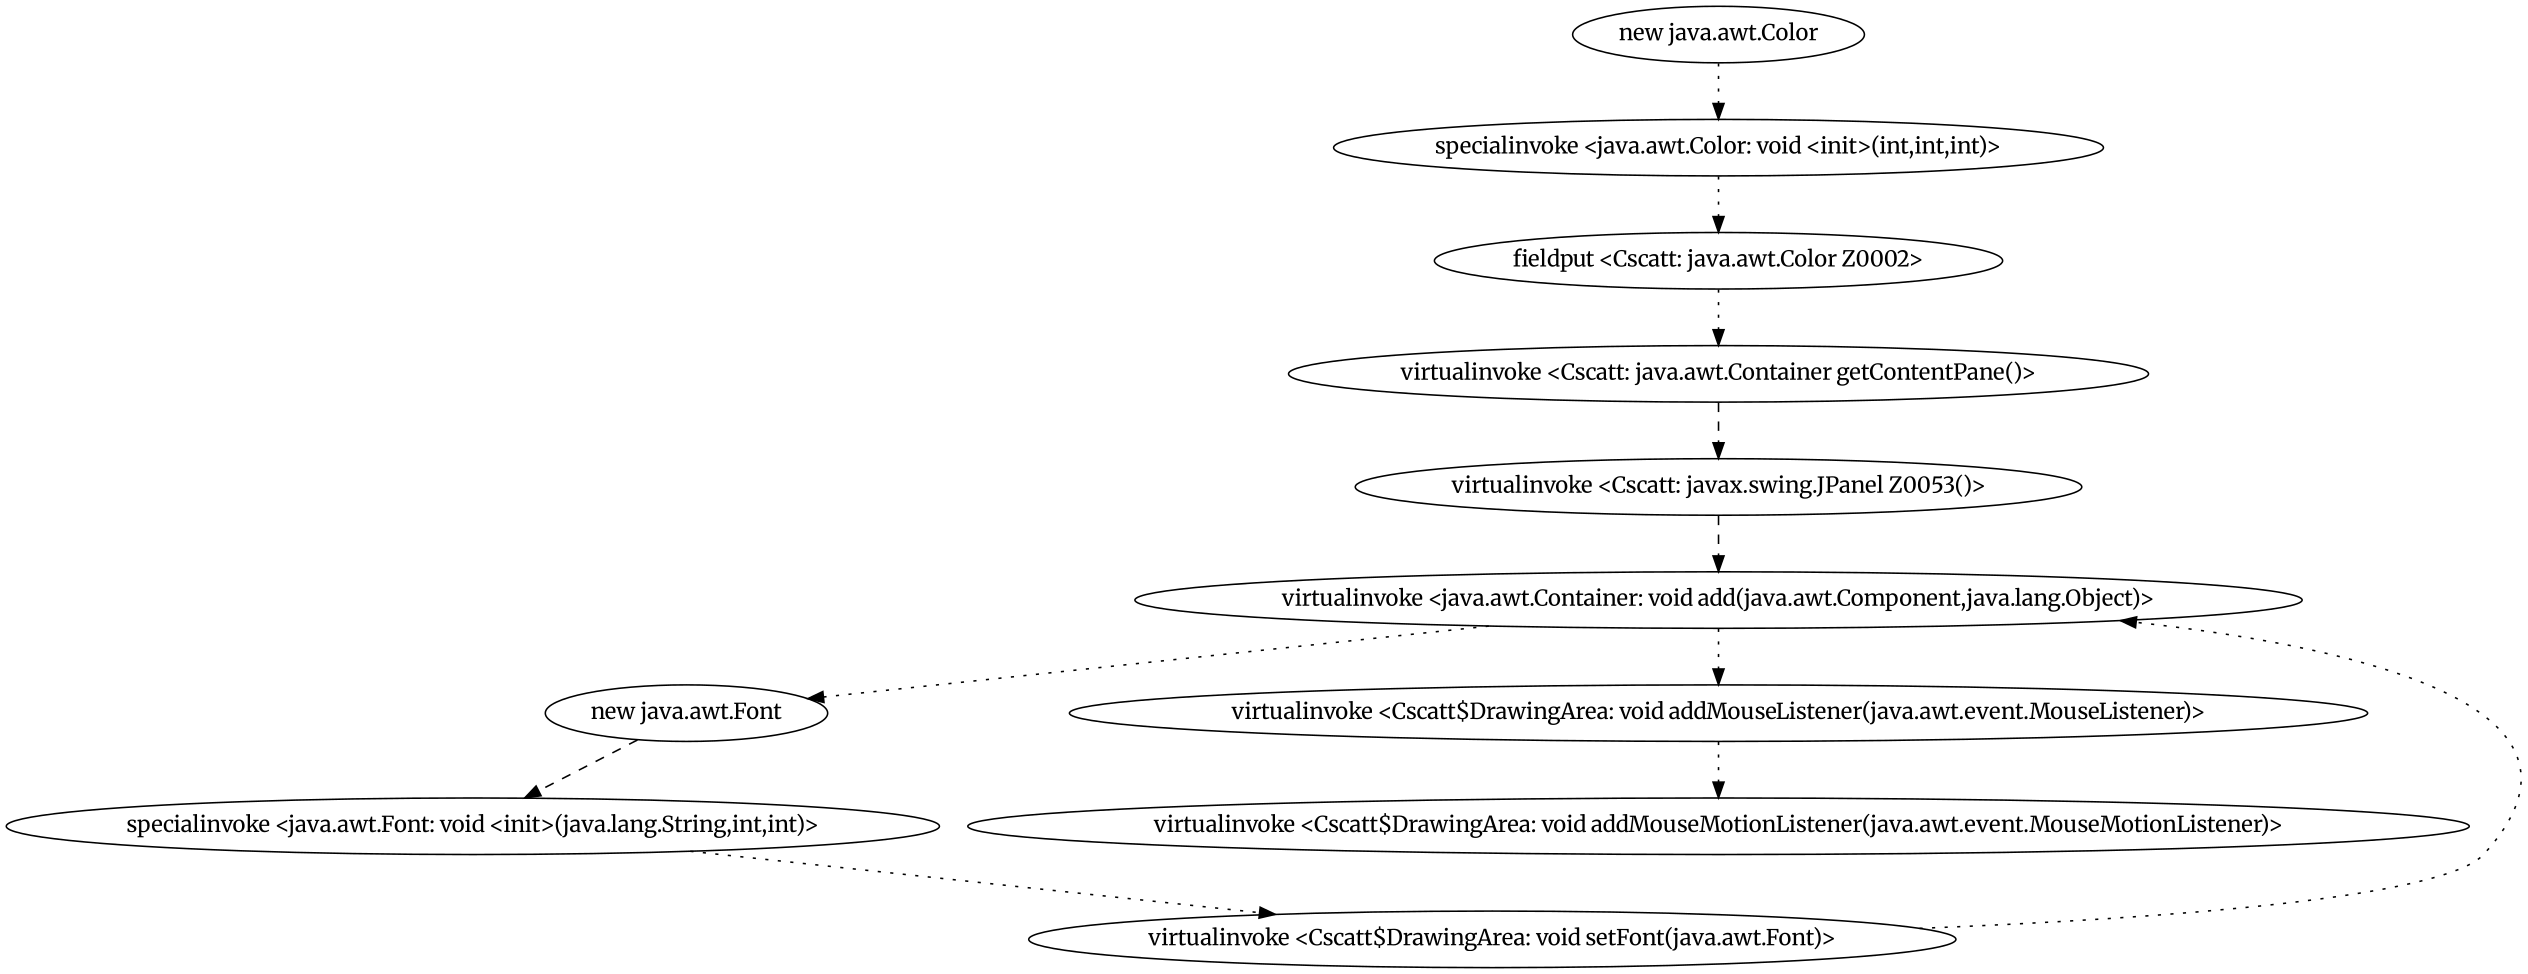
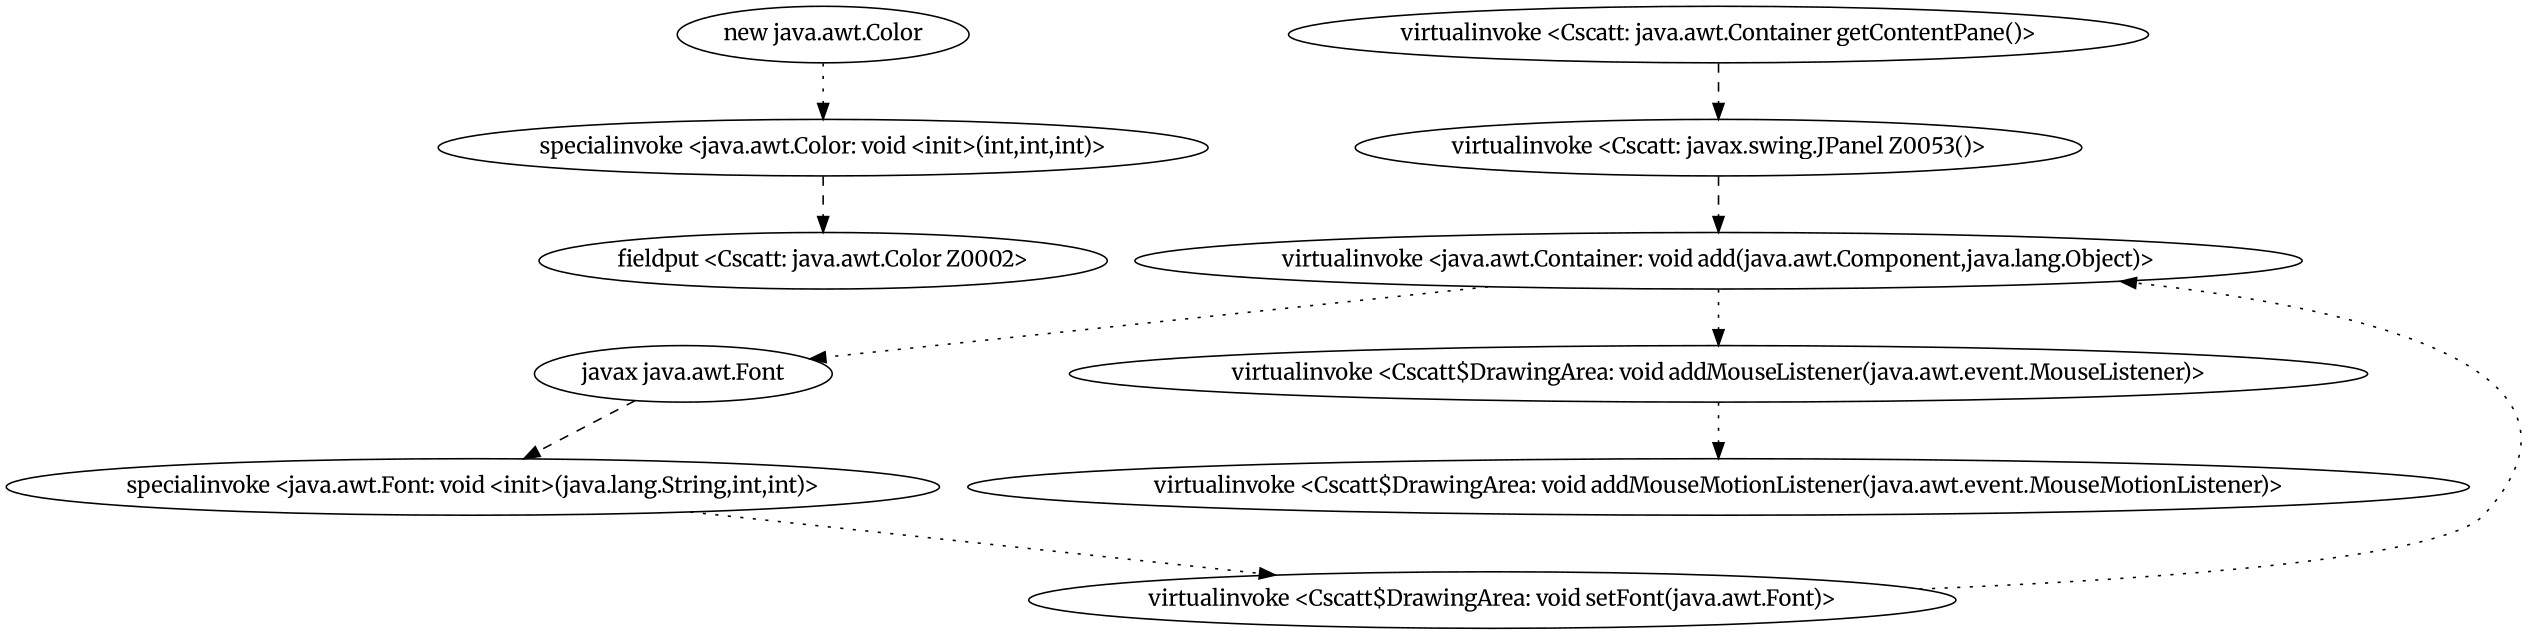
edge "specialinvoke <java.awt.Color: void <init>(int,int,int)>" -> "fieldput <Cscatt: java.awt.Color Z0002>": style dotted -> dashed
edge "fieldput <Cscatt: java.awt.Color Z0002>" -> "virtualinvoke <Cscatt: java.awt.Container getContentPane()>": removed
node "new java.awt.Font": label "new java.awt.Font" -> "javax java.awt.Font"
